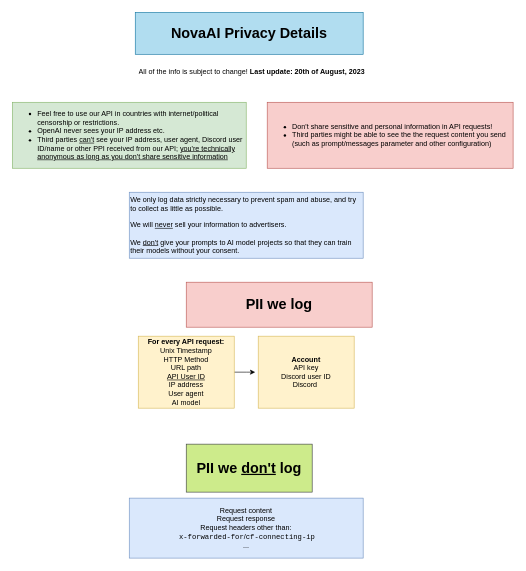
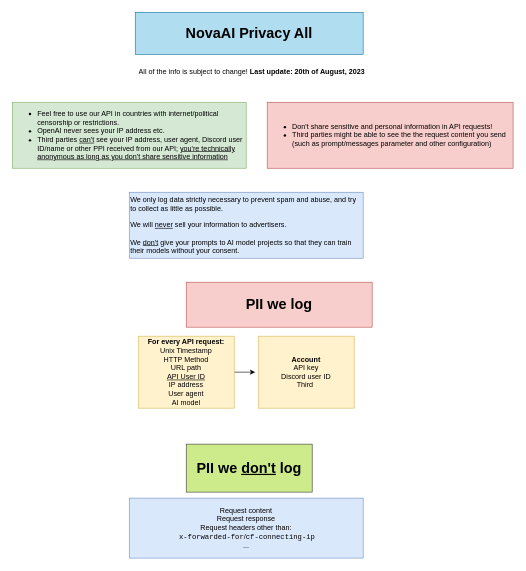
node "NovaAI Privacy Details": label "NovaAI Privacy Details" -> "NovaAI Privacy All"
node "Account API key Discord user ID Discord": label "Account API key Discord user ID Discord" -> "Account API key Discord user ID Third"
